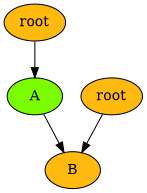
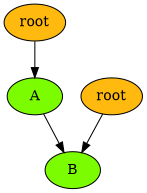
node "B": fillcolor darkgoldenrod1 -> lawngreen
